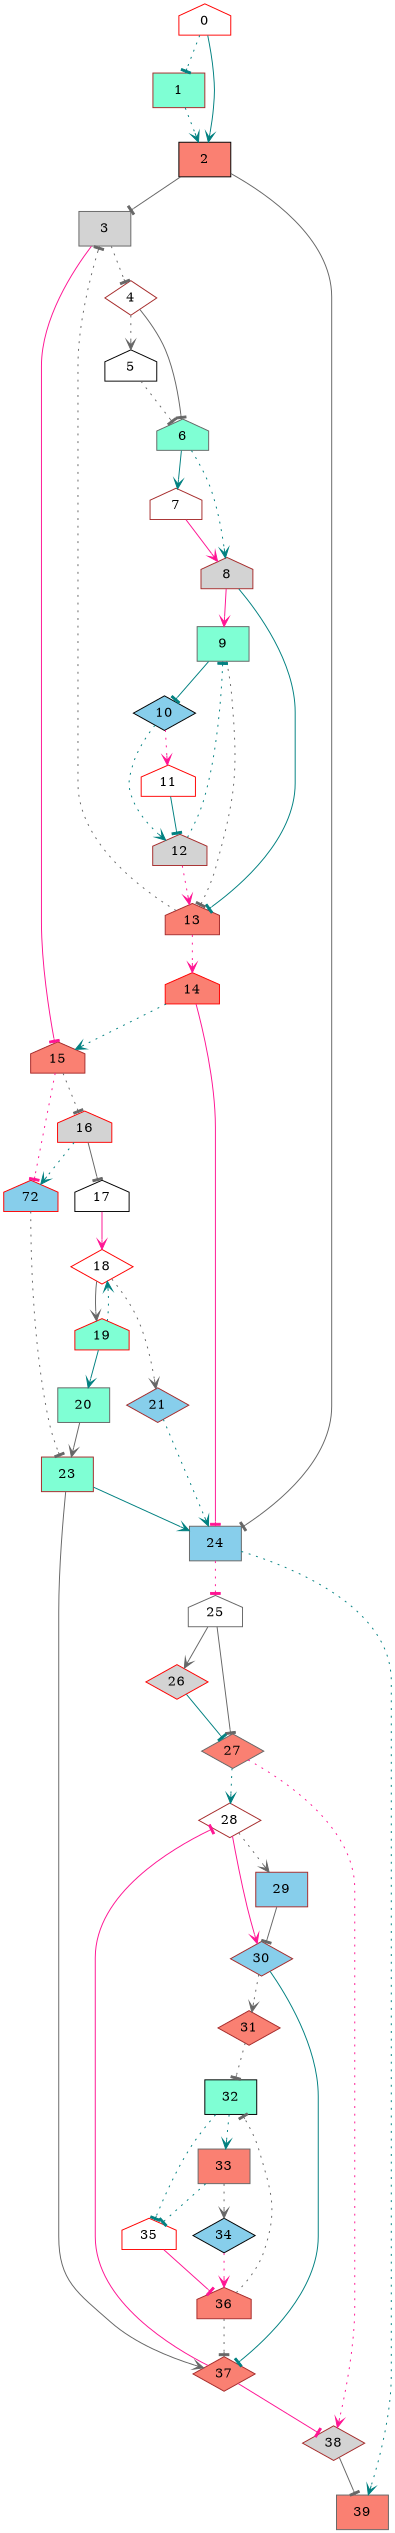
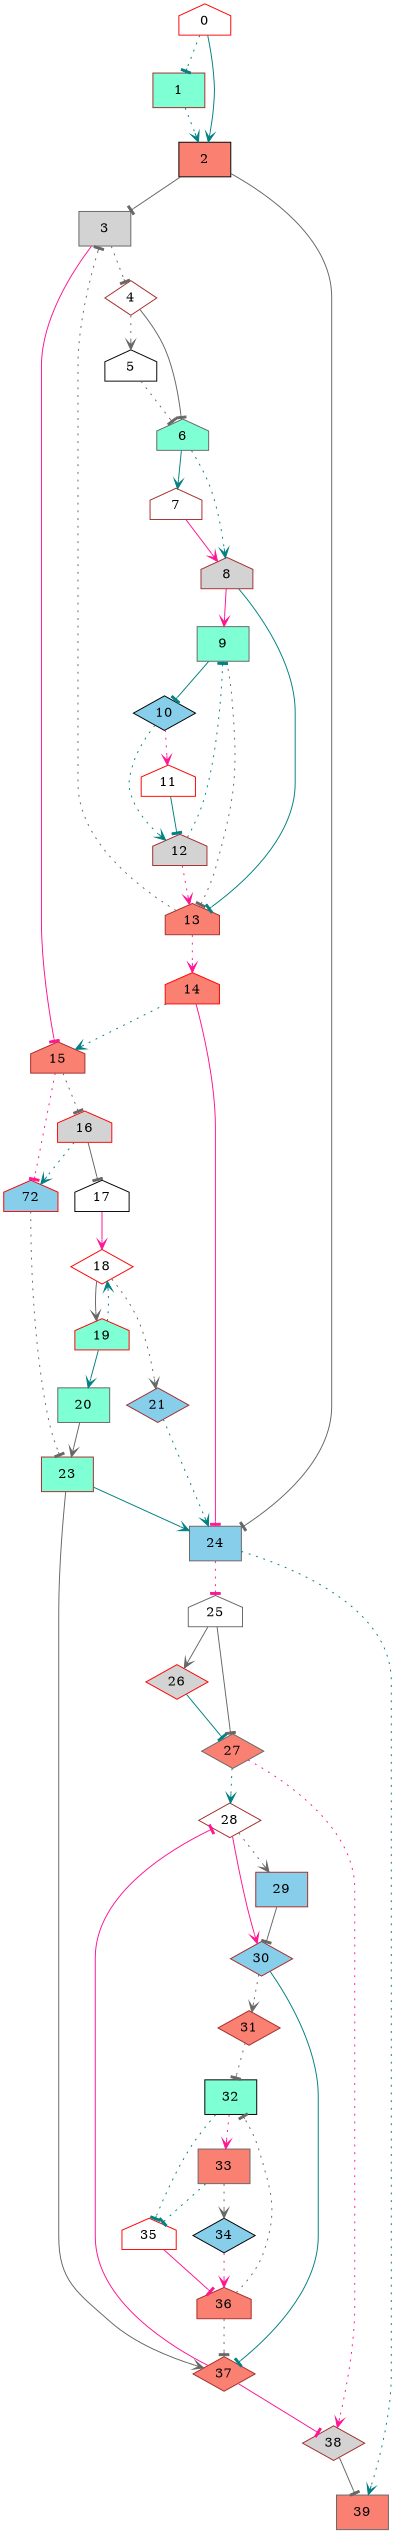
edge "32" -> "33": color teal -> deeppink
